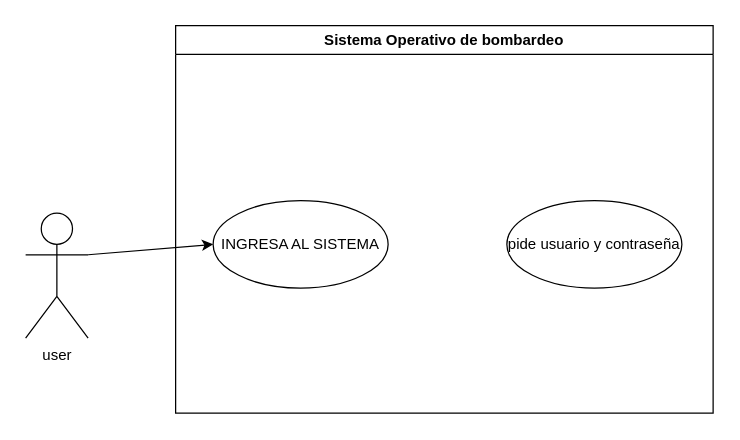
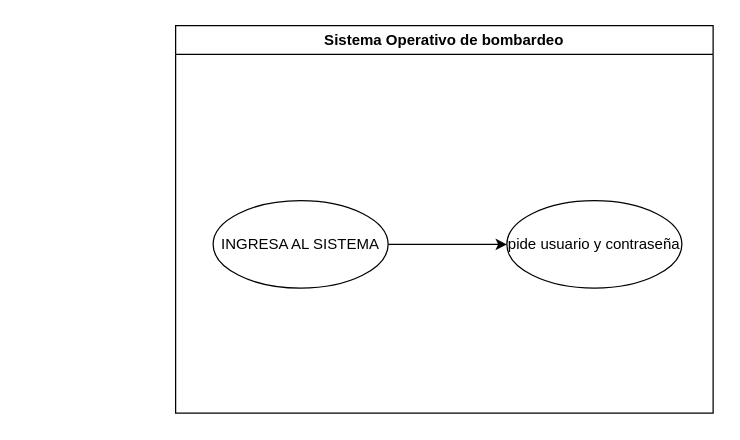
edge "INGRESA AL SISTEMA" -> "pide usuario y contraseña": added
edge "user" -> "INGRESA AL SISTEMA": removed
node "user": removed
